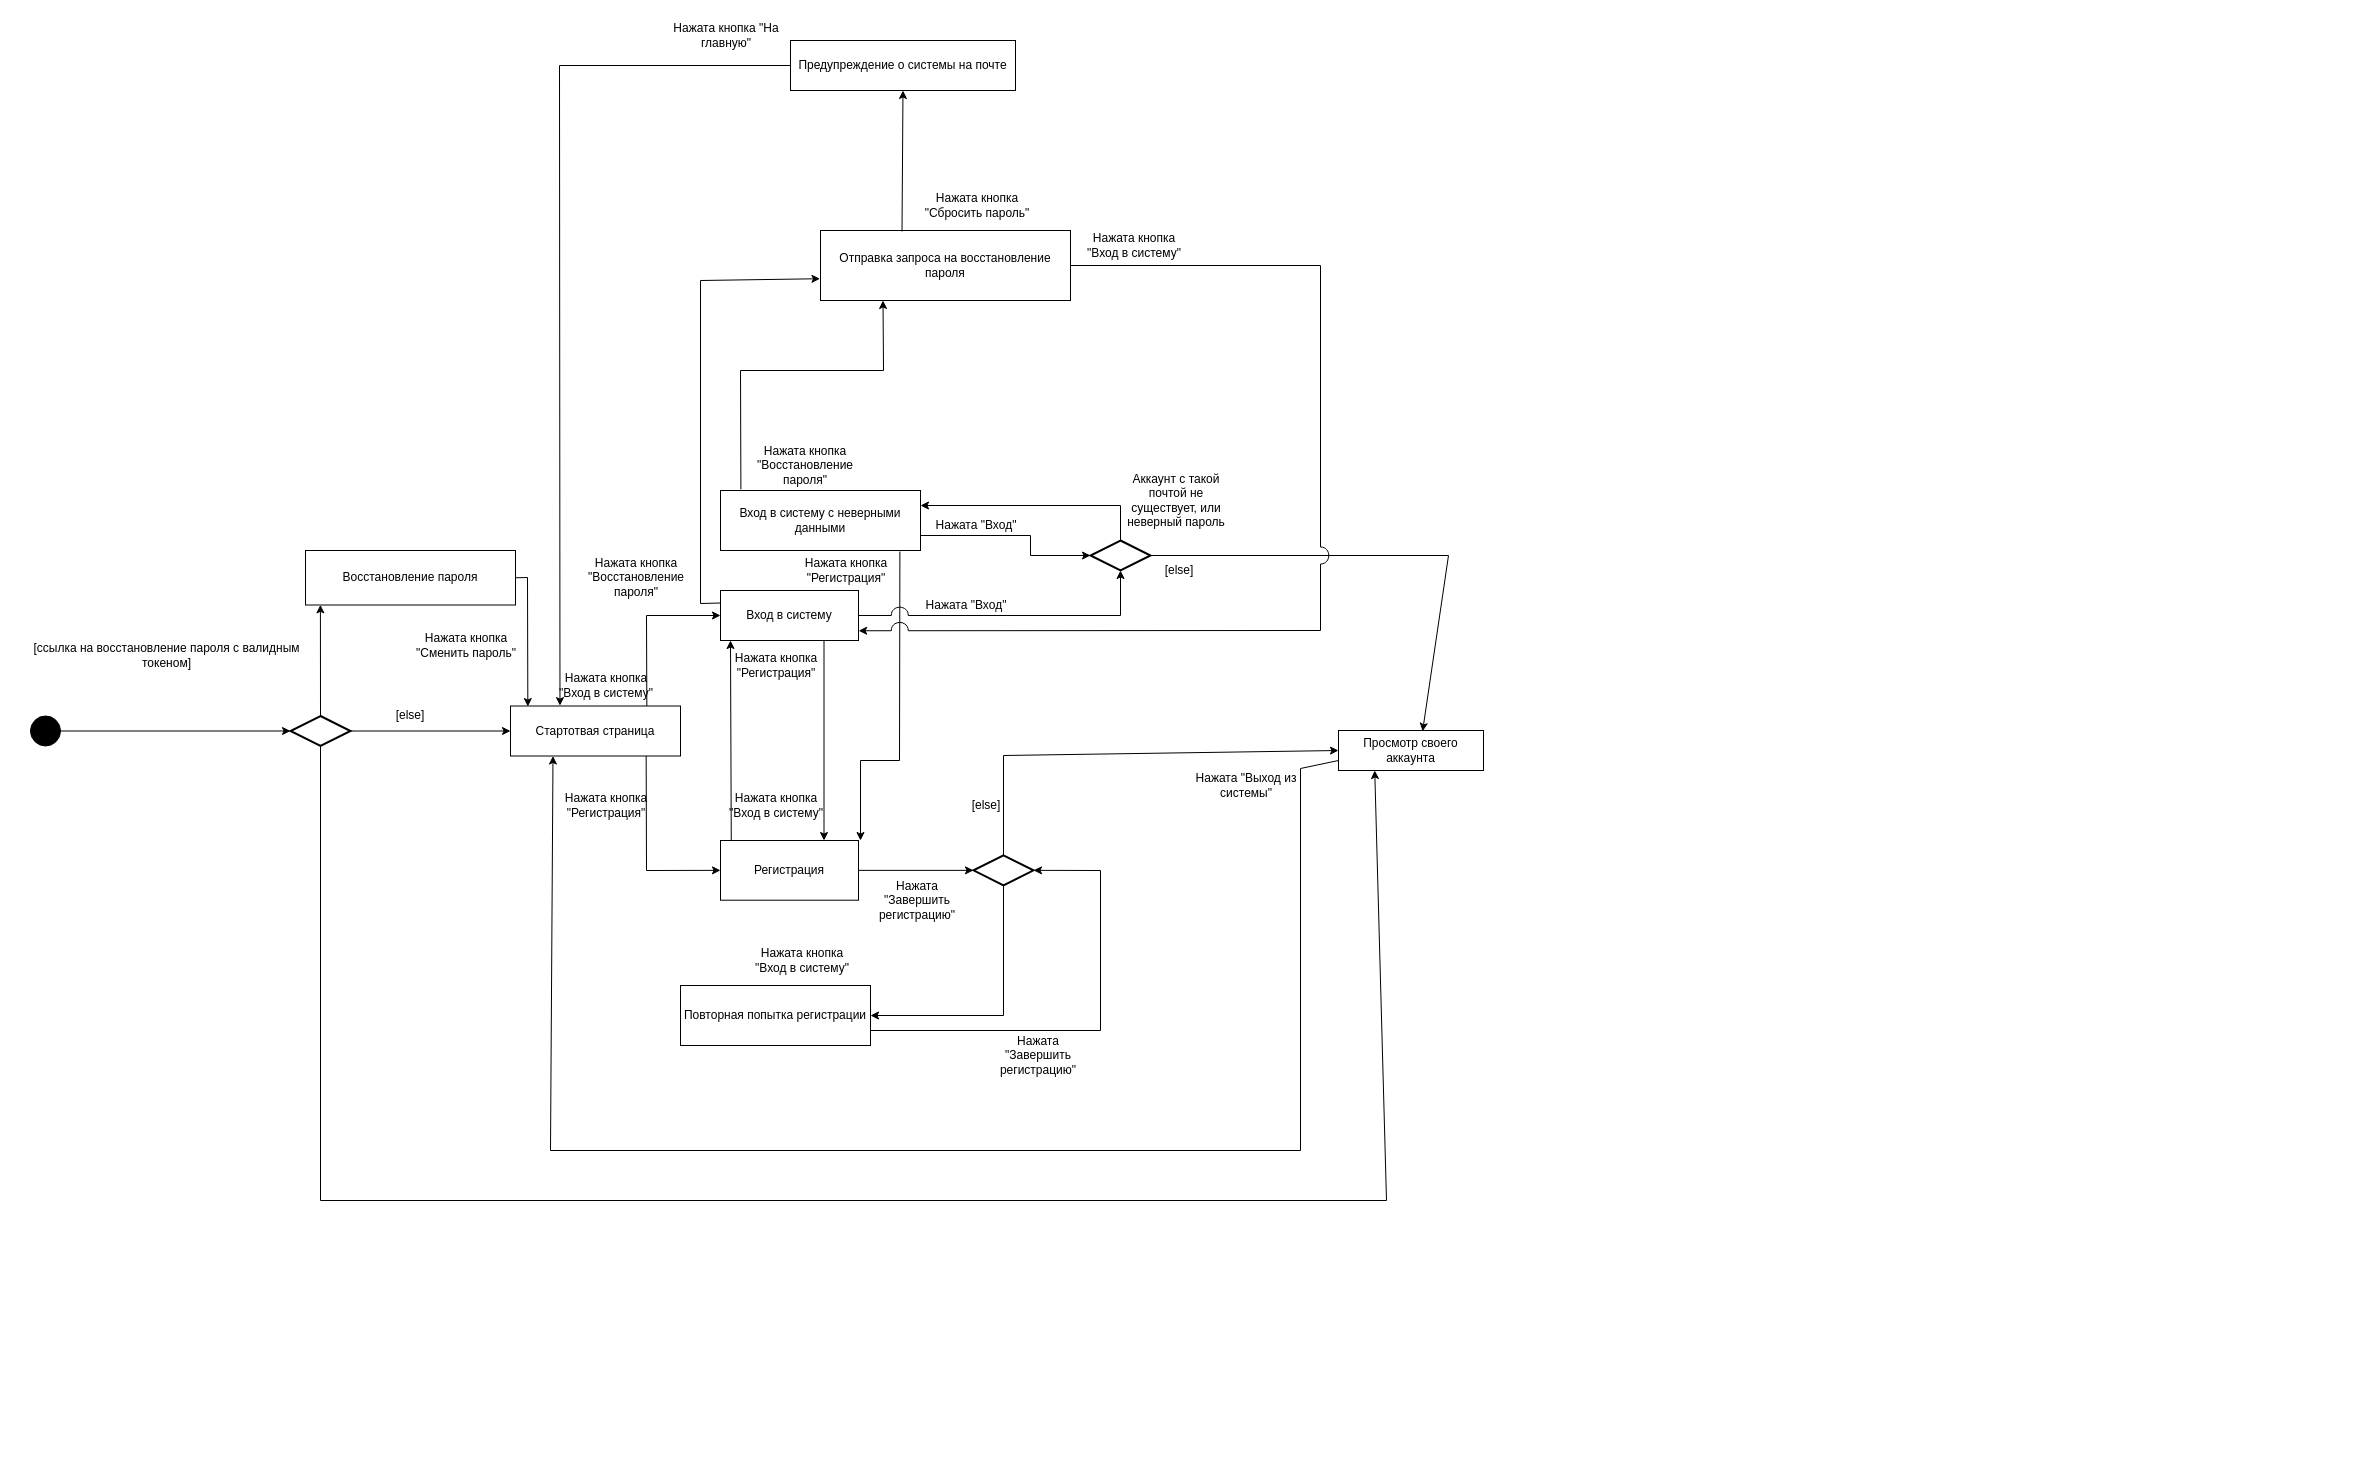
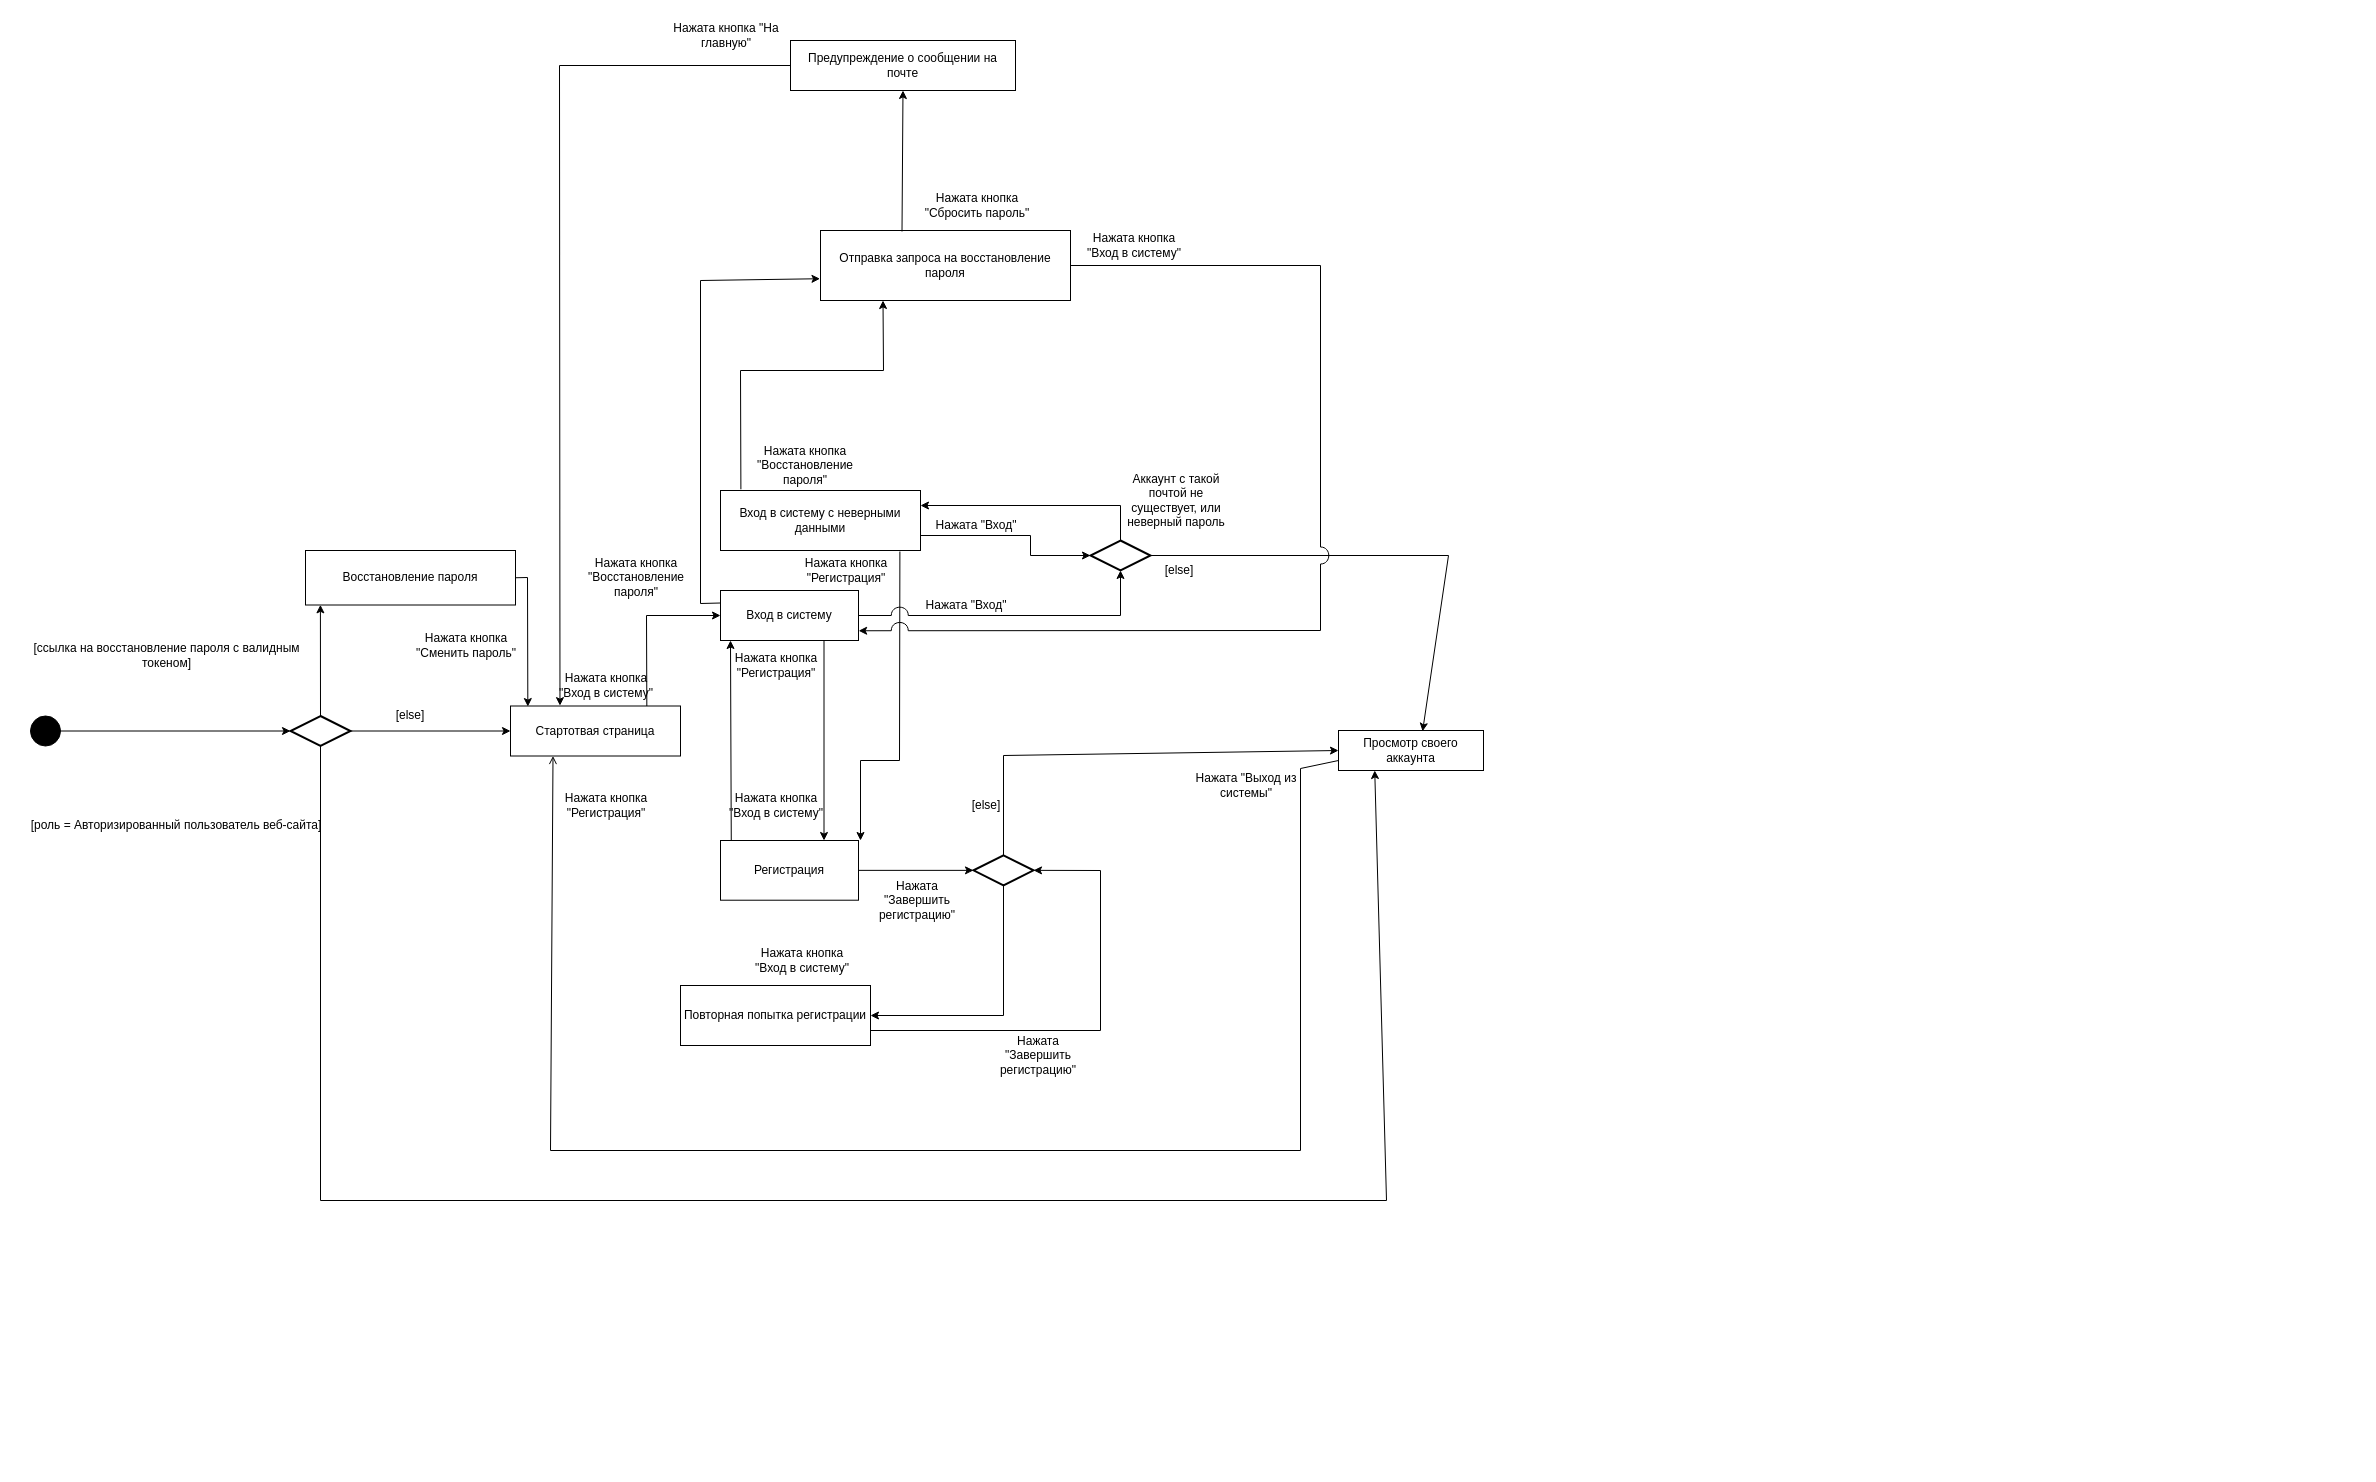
node "Предупреждение о системы на почте": label "Предупреждение о системы на почте" -> "Предупреждение о сообщении на почте"
edge "Просмотр своего аккаунта" -> "Стартотвая страница": arrowhead classic -> open
node "[роль = Авторизированный пользователь веб-сайта]": added
edge "Стартотвая страница" -> "Регистрация": removed
